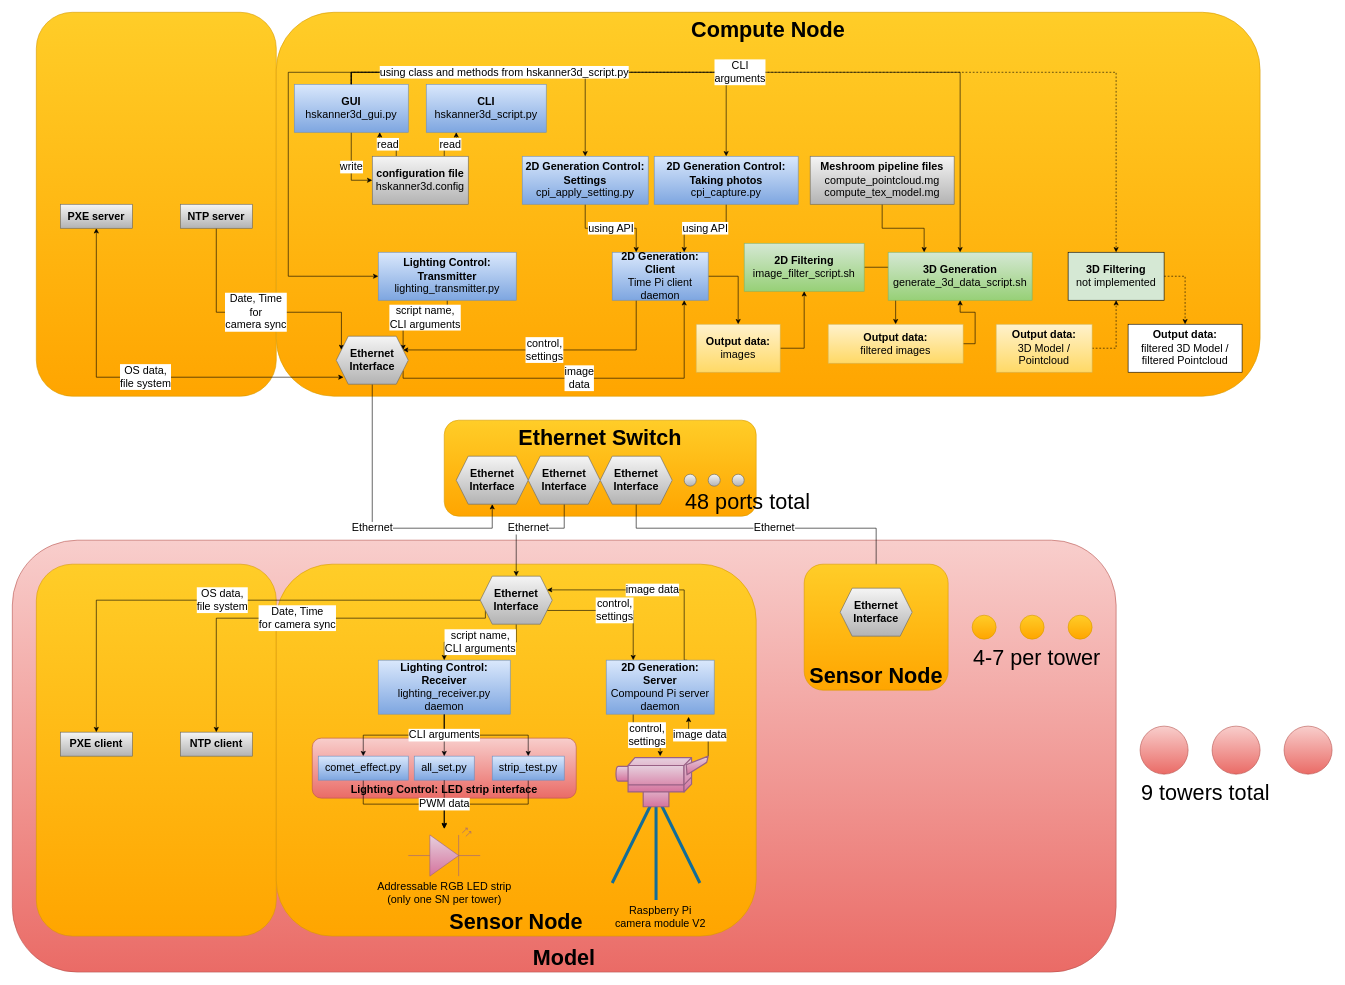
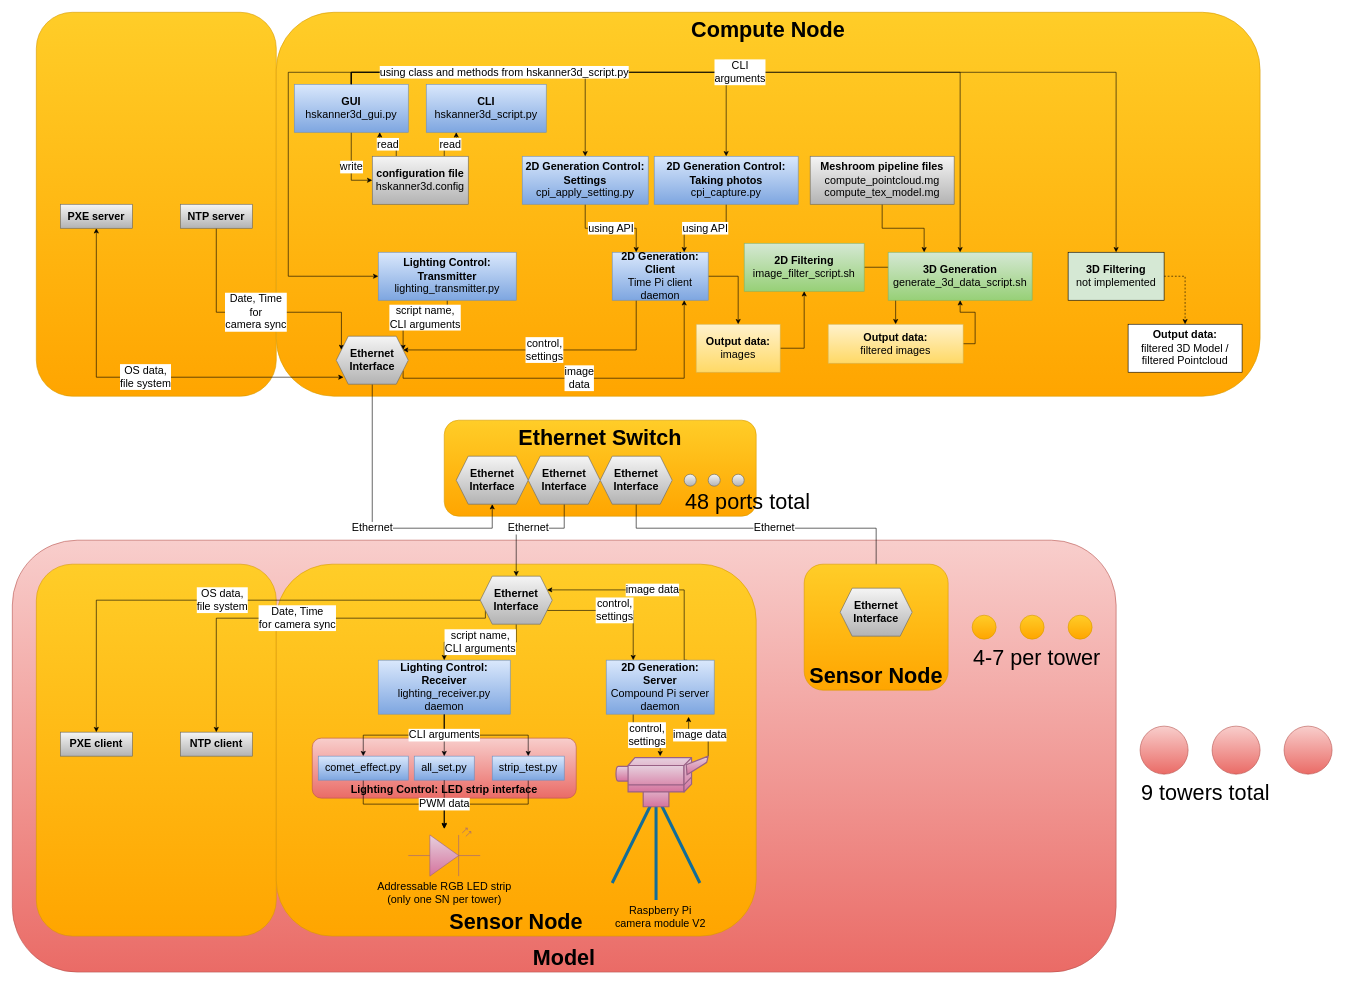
edge "GUI hskanner3d_gui.py" -> "3D Filtering not implemented": style dashed -> solid
edge "Output data: 3D Model / Pointcloud" -> "3D Filtering not implemented": removed
node "Output data: 3D Model / Pointcloud": removed
